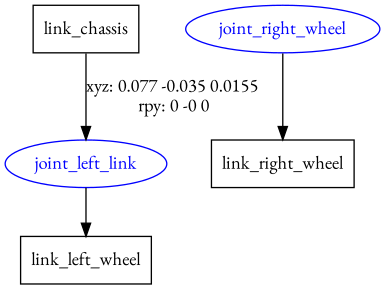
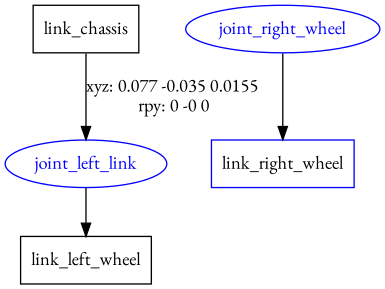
node "link_right_wheel": color black -> blue
